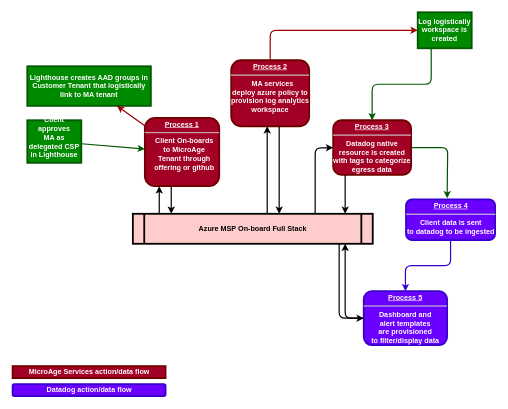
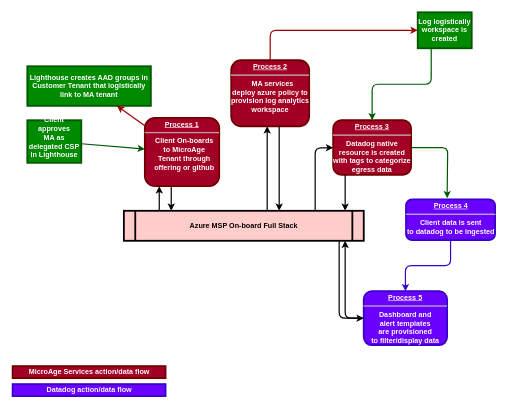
node "Azure MSP On-board Full Stack": moved (253, 229) -> (244, 226)
node "Datadog action/data flow": shape rounded rectangle -> rectangle
